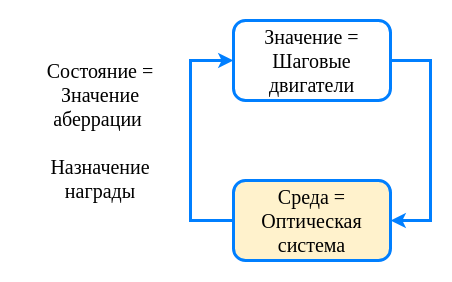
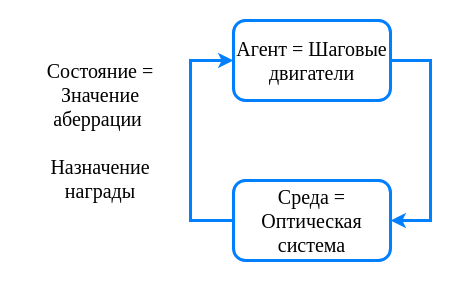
node "Значение = Шаговые двигатели": label "Значение = Шаговые двигатели" -> "Агент = Шаговые двигатели"
node "Среда = Оптическая система": fillcolor #fff2cc -> #ffffff
